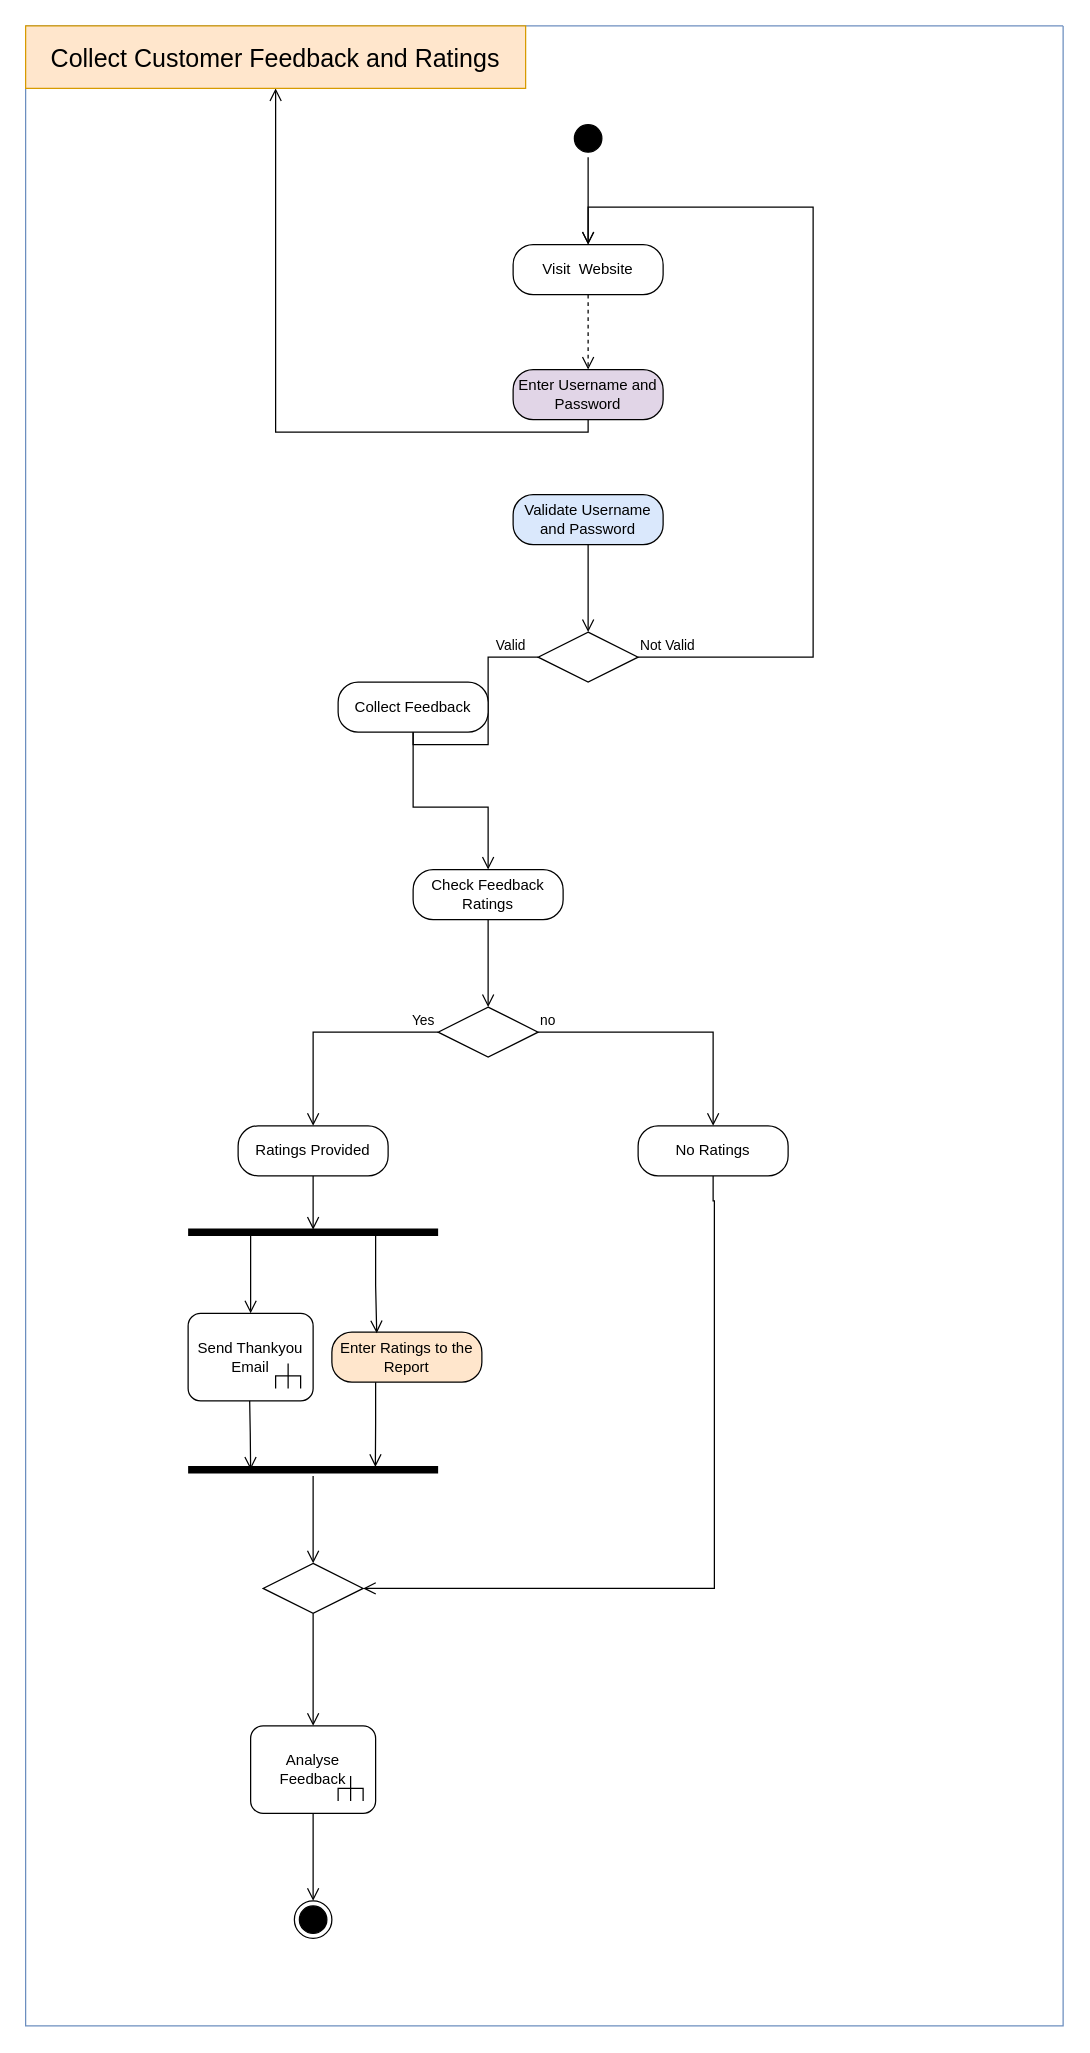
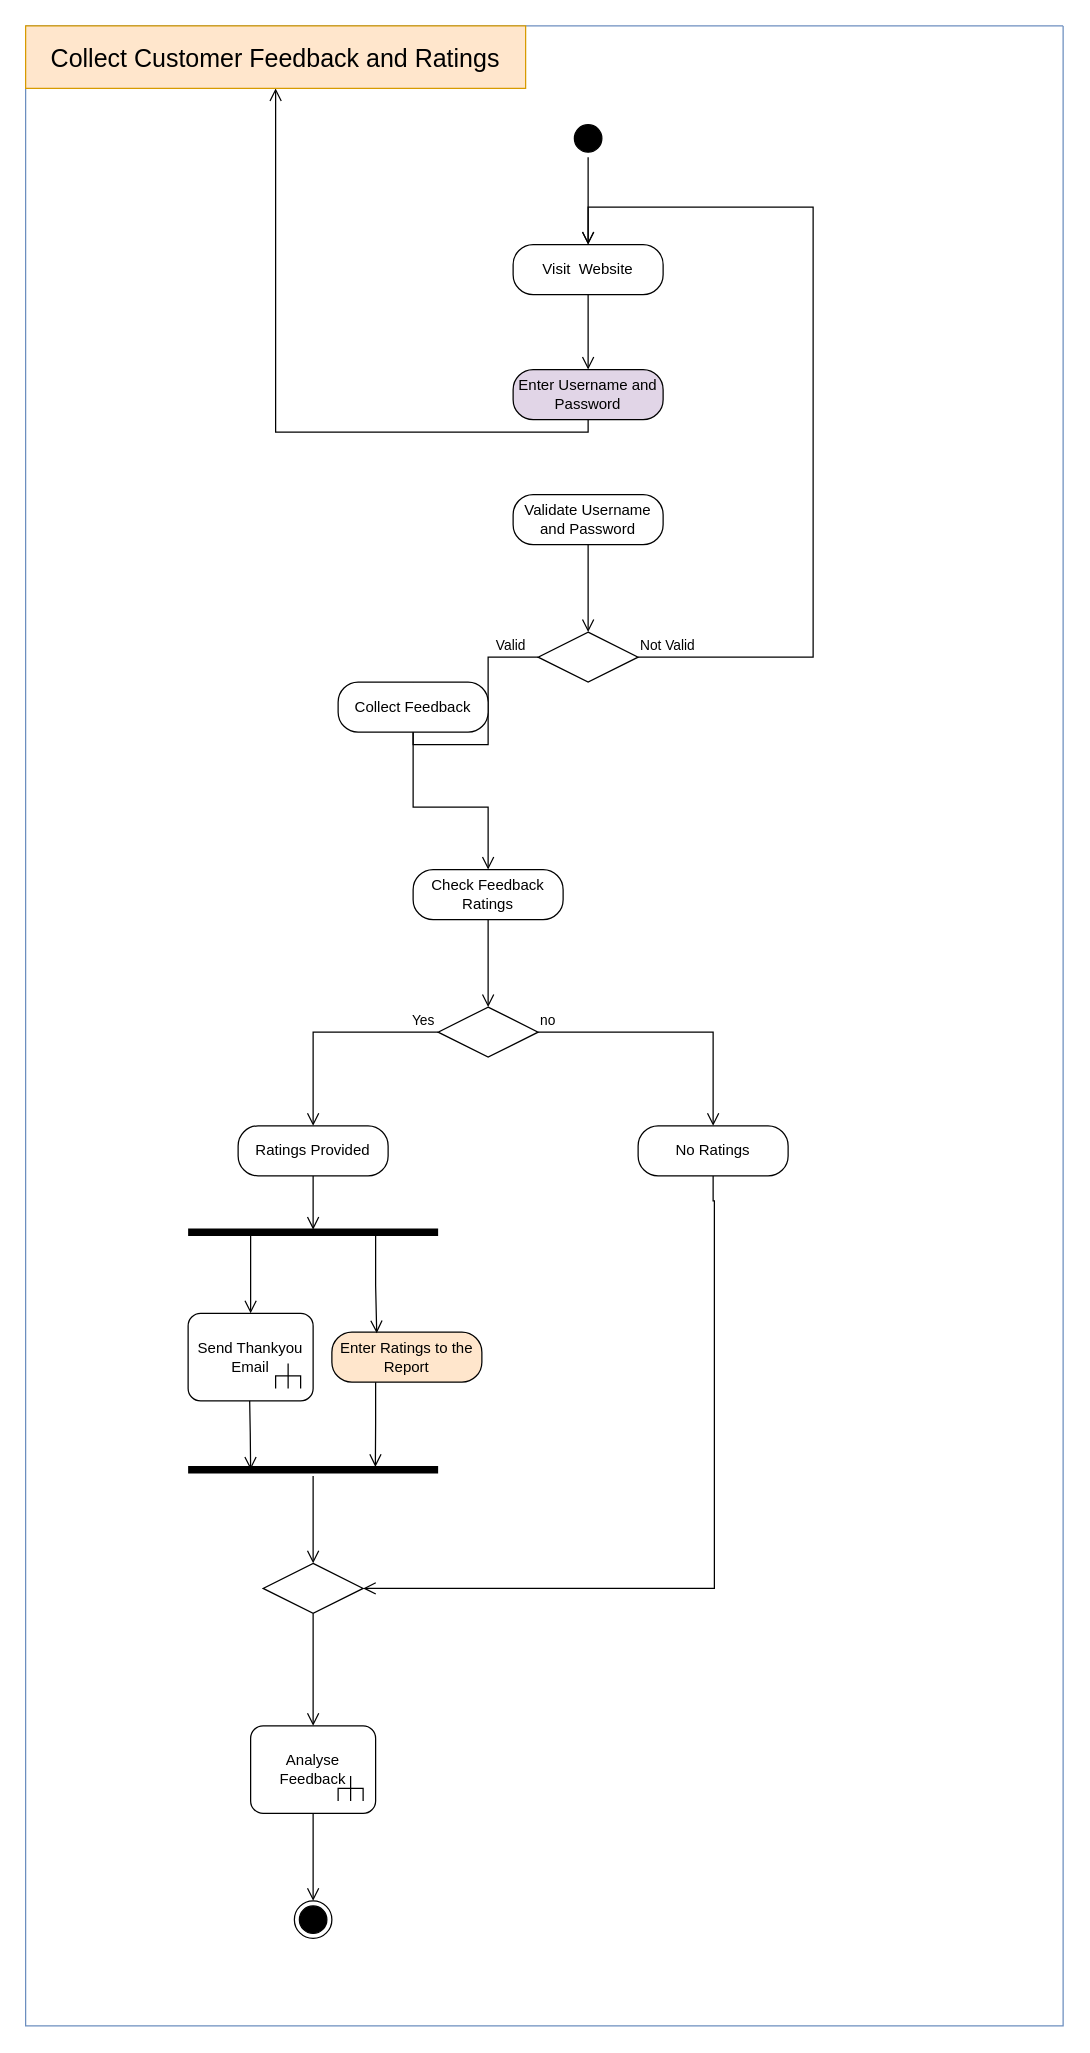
edge "Visit Website" -> "Enter Username and Password": style dashed -> solid
node "Validate Username and Password": fillcolor #dae8fc -> #ffffff
